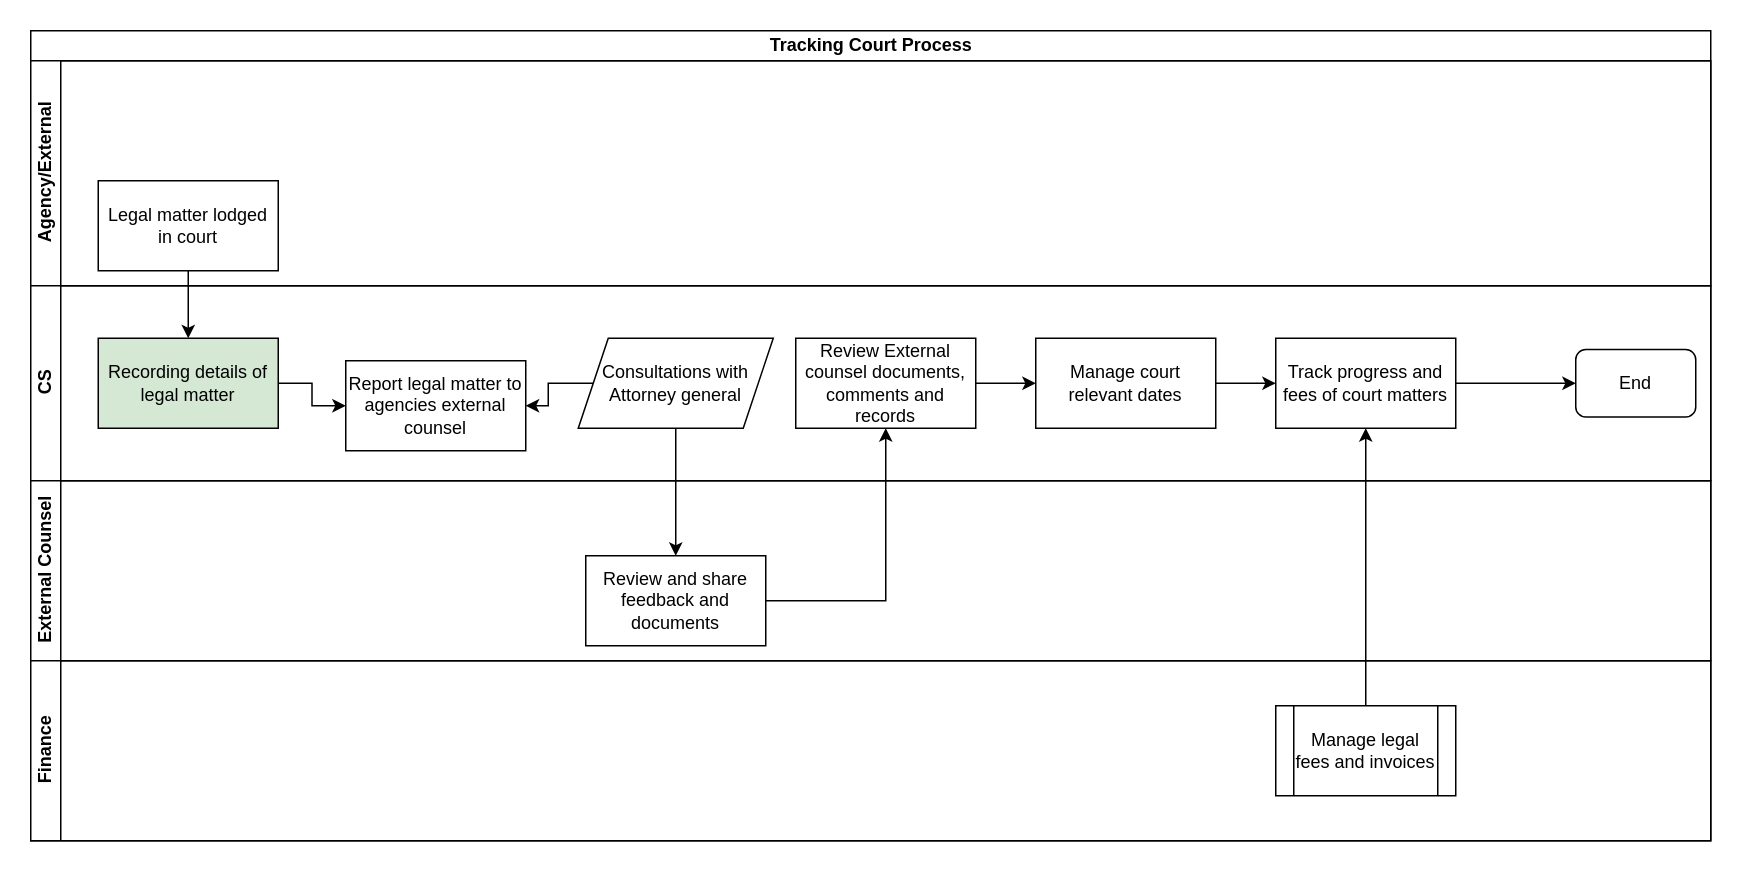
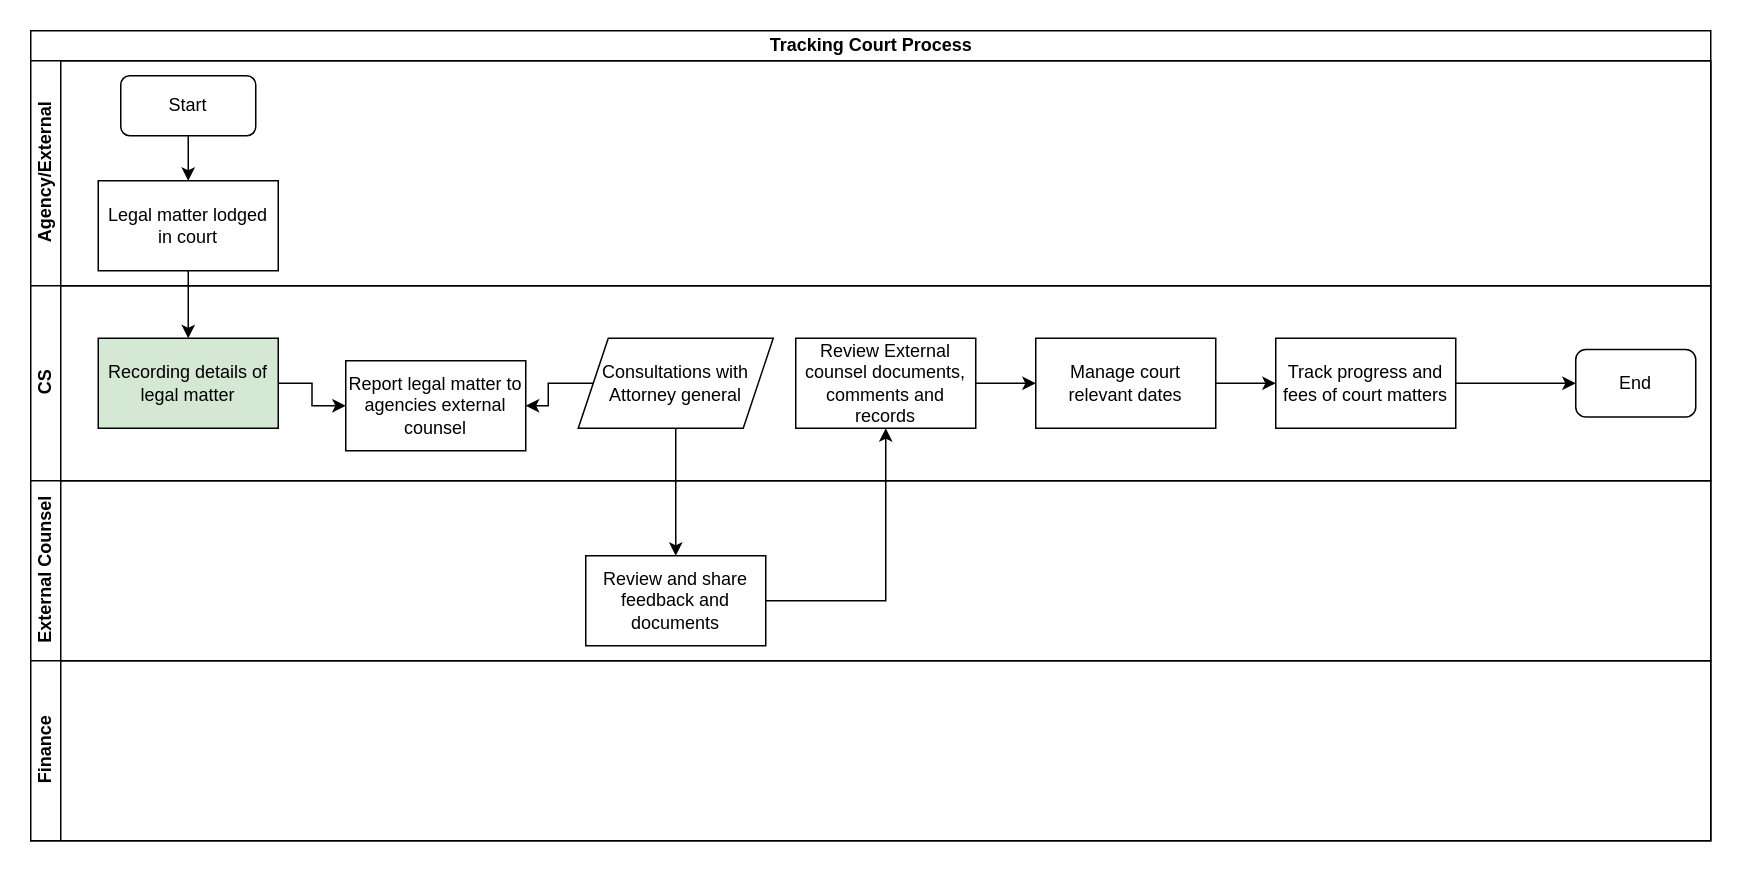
node "Start": added
edge "Start" -> "Legal matter lodged in court": added
edge "Manage legal fees and invoices" -> "Track progress and fees of court matters": removed
node "Manage legal fees and invoices": removed
